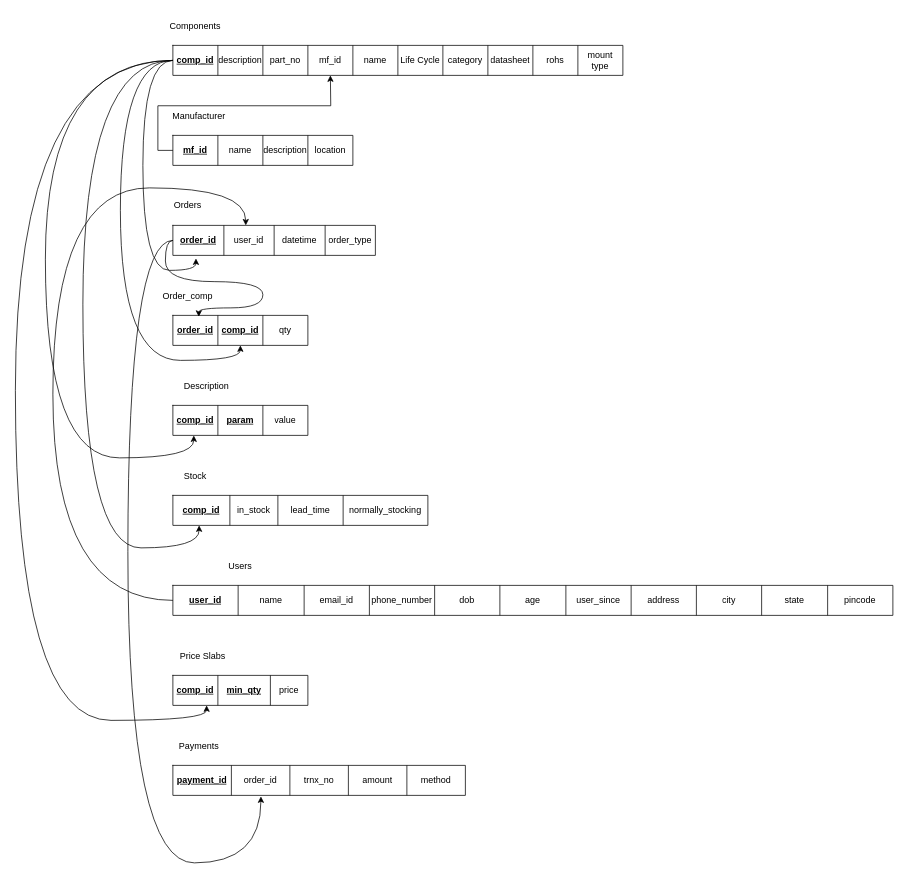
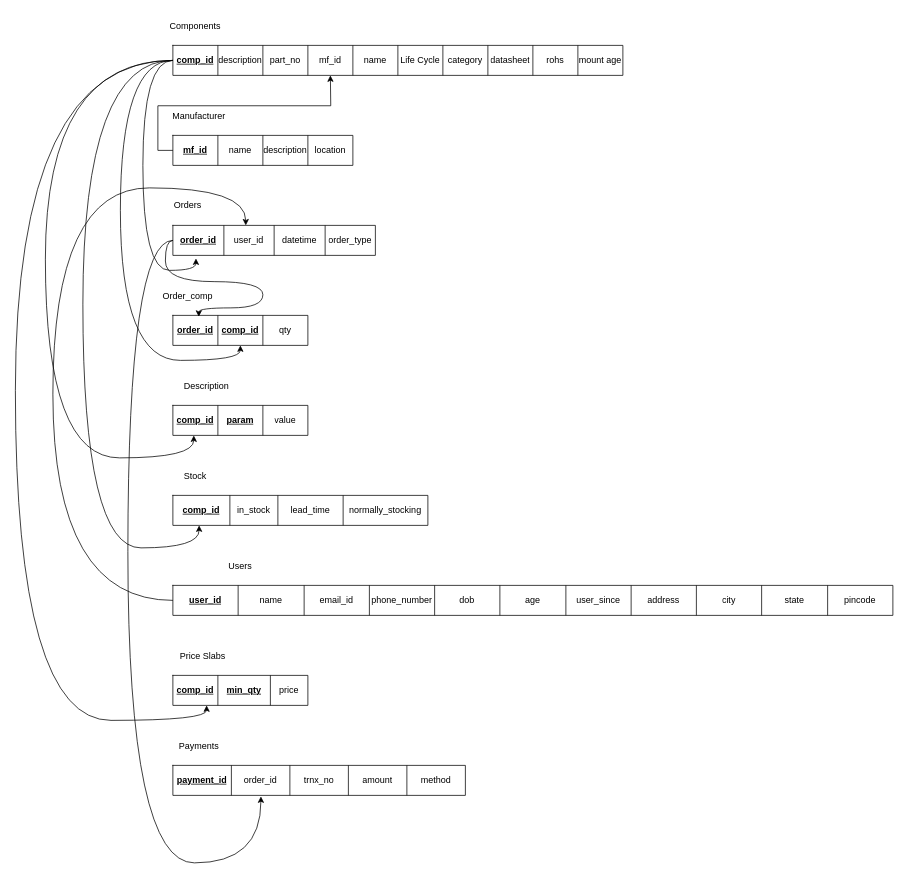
node "mount type": label "mount type" -> "mount age"
